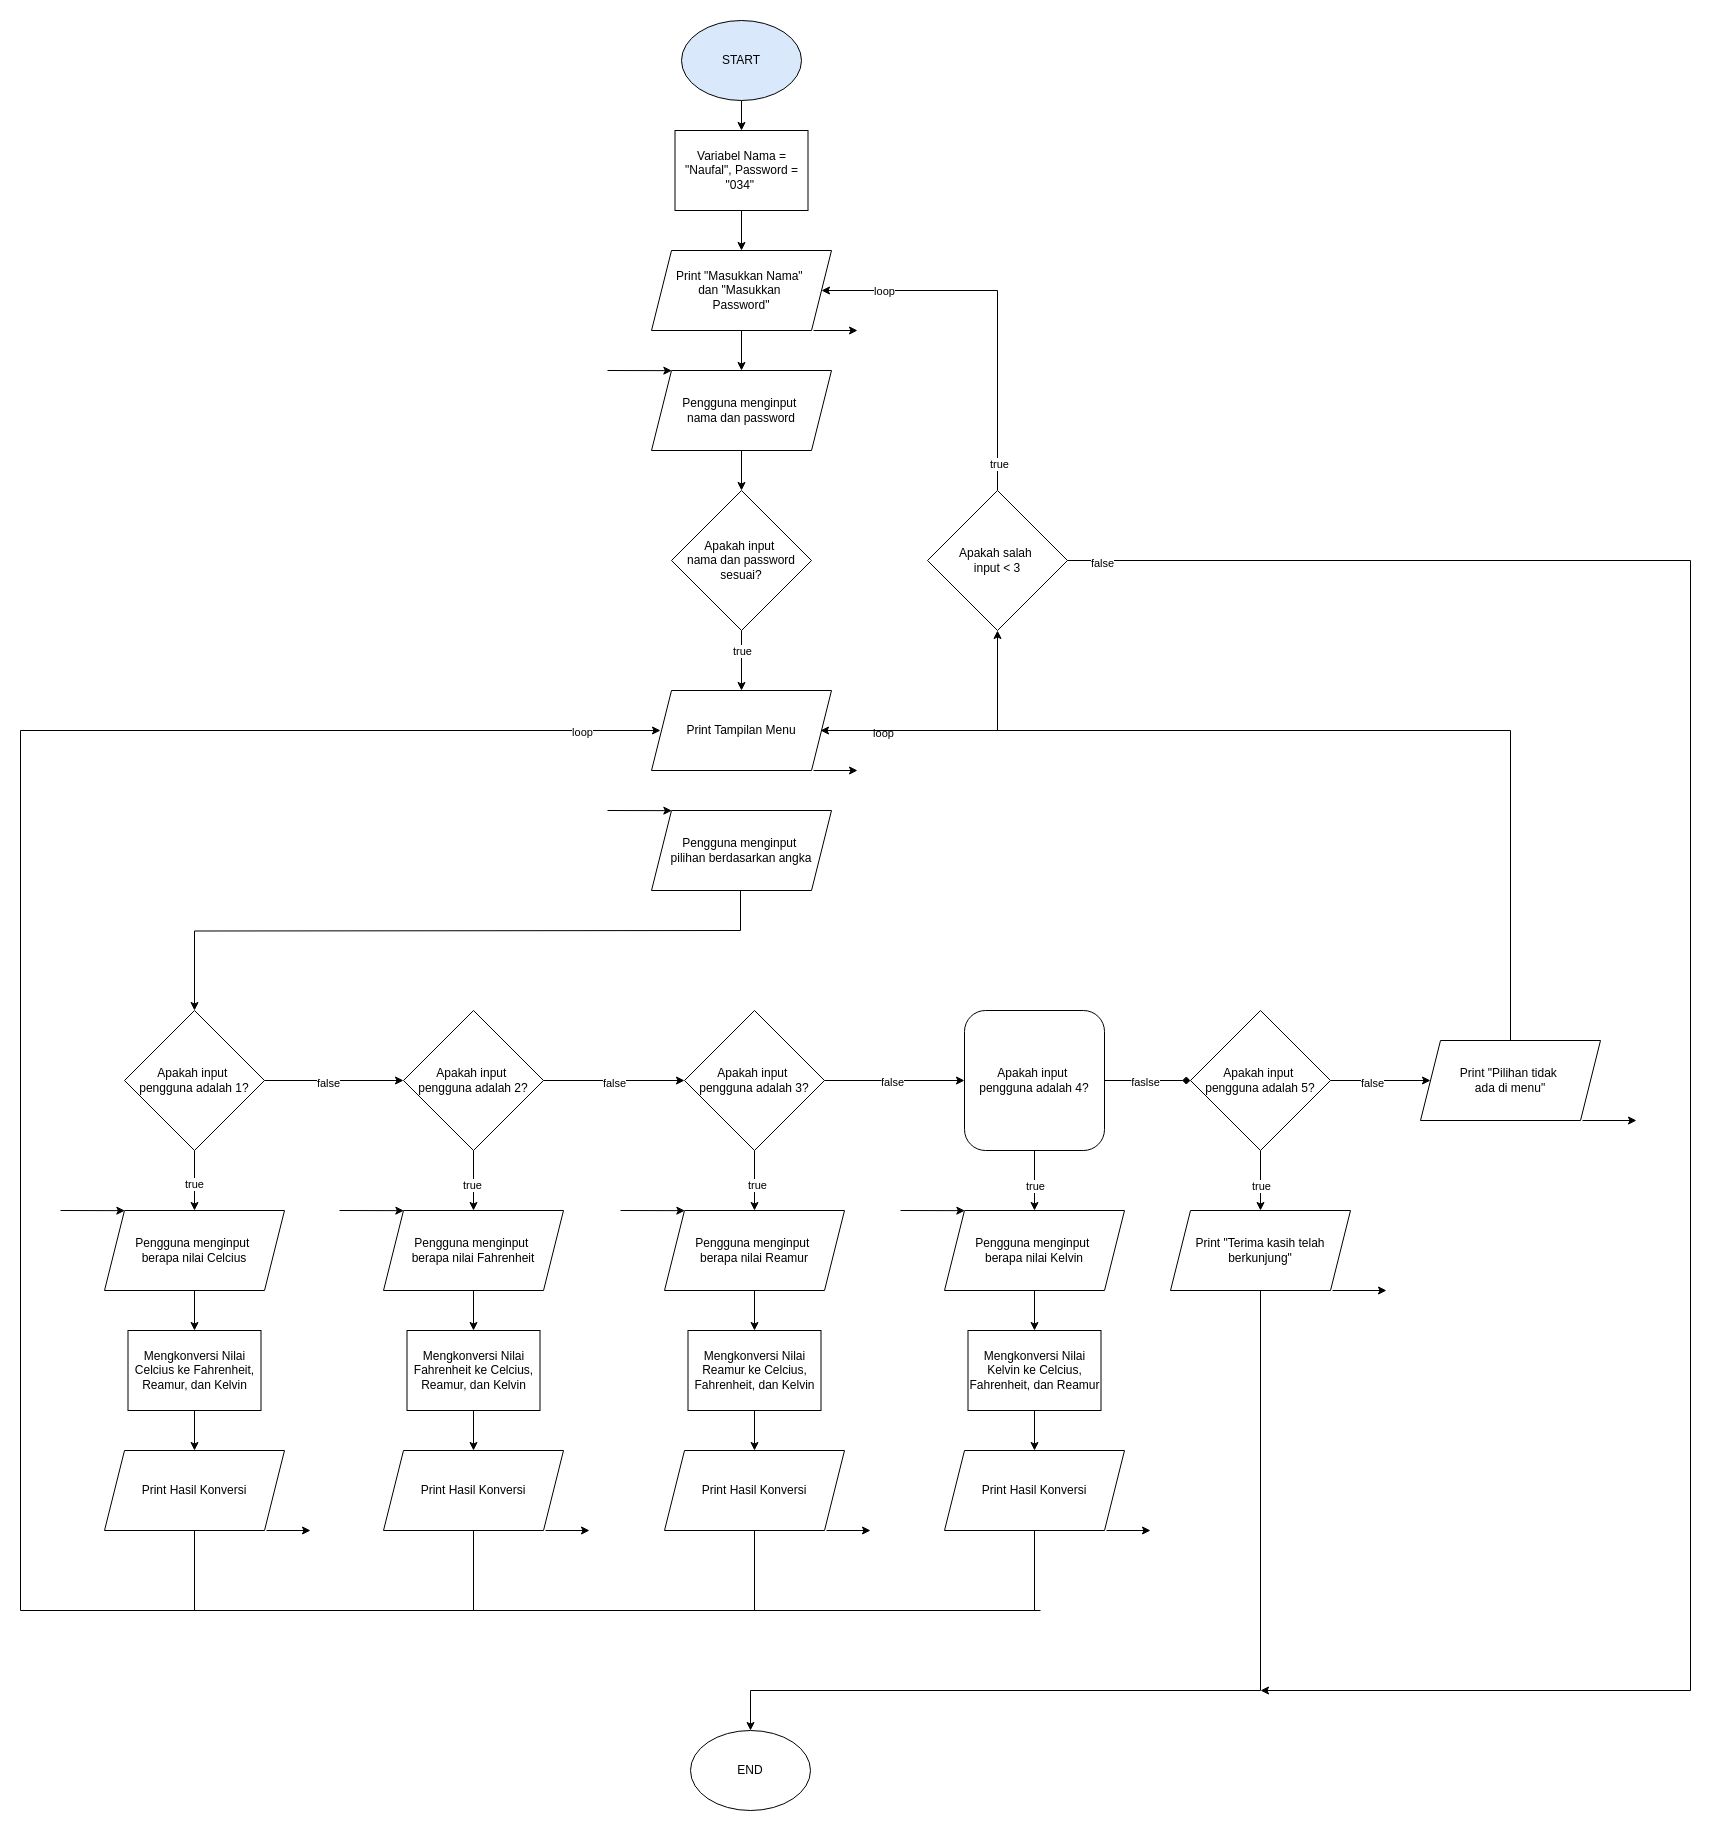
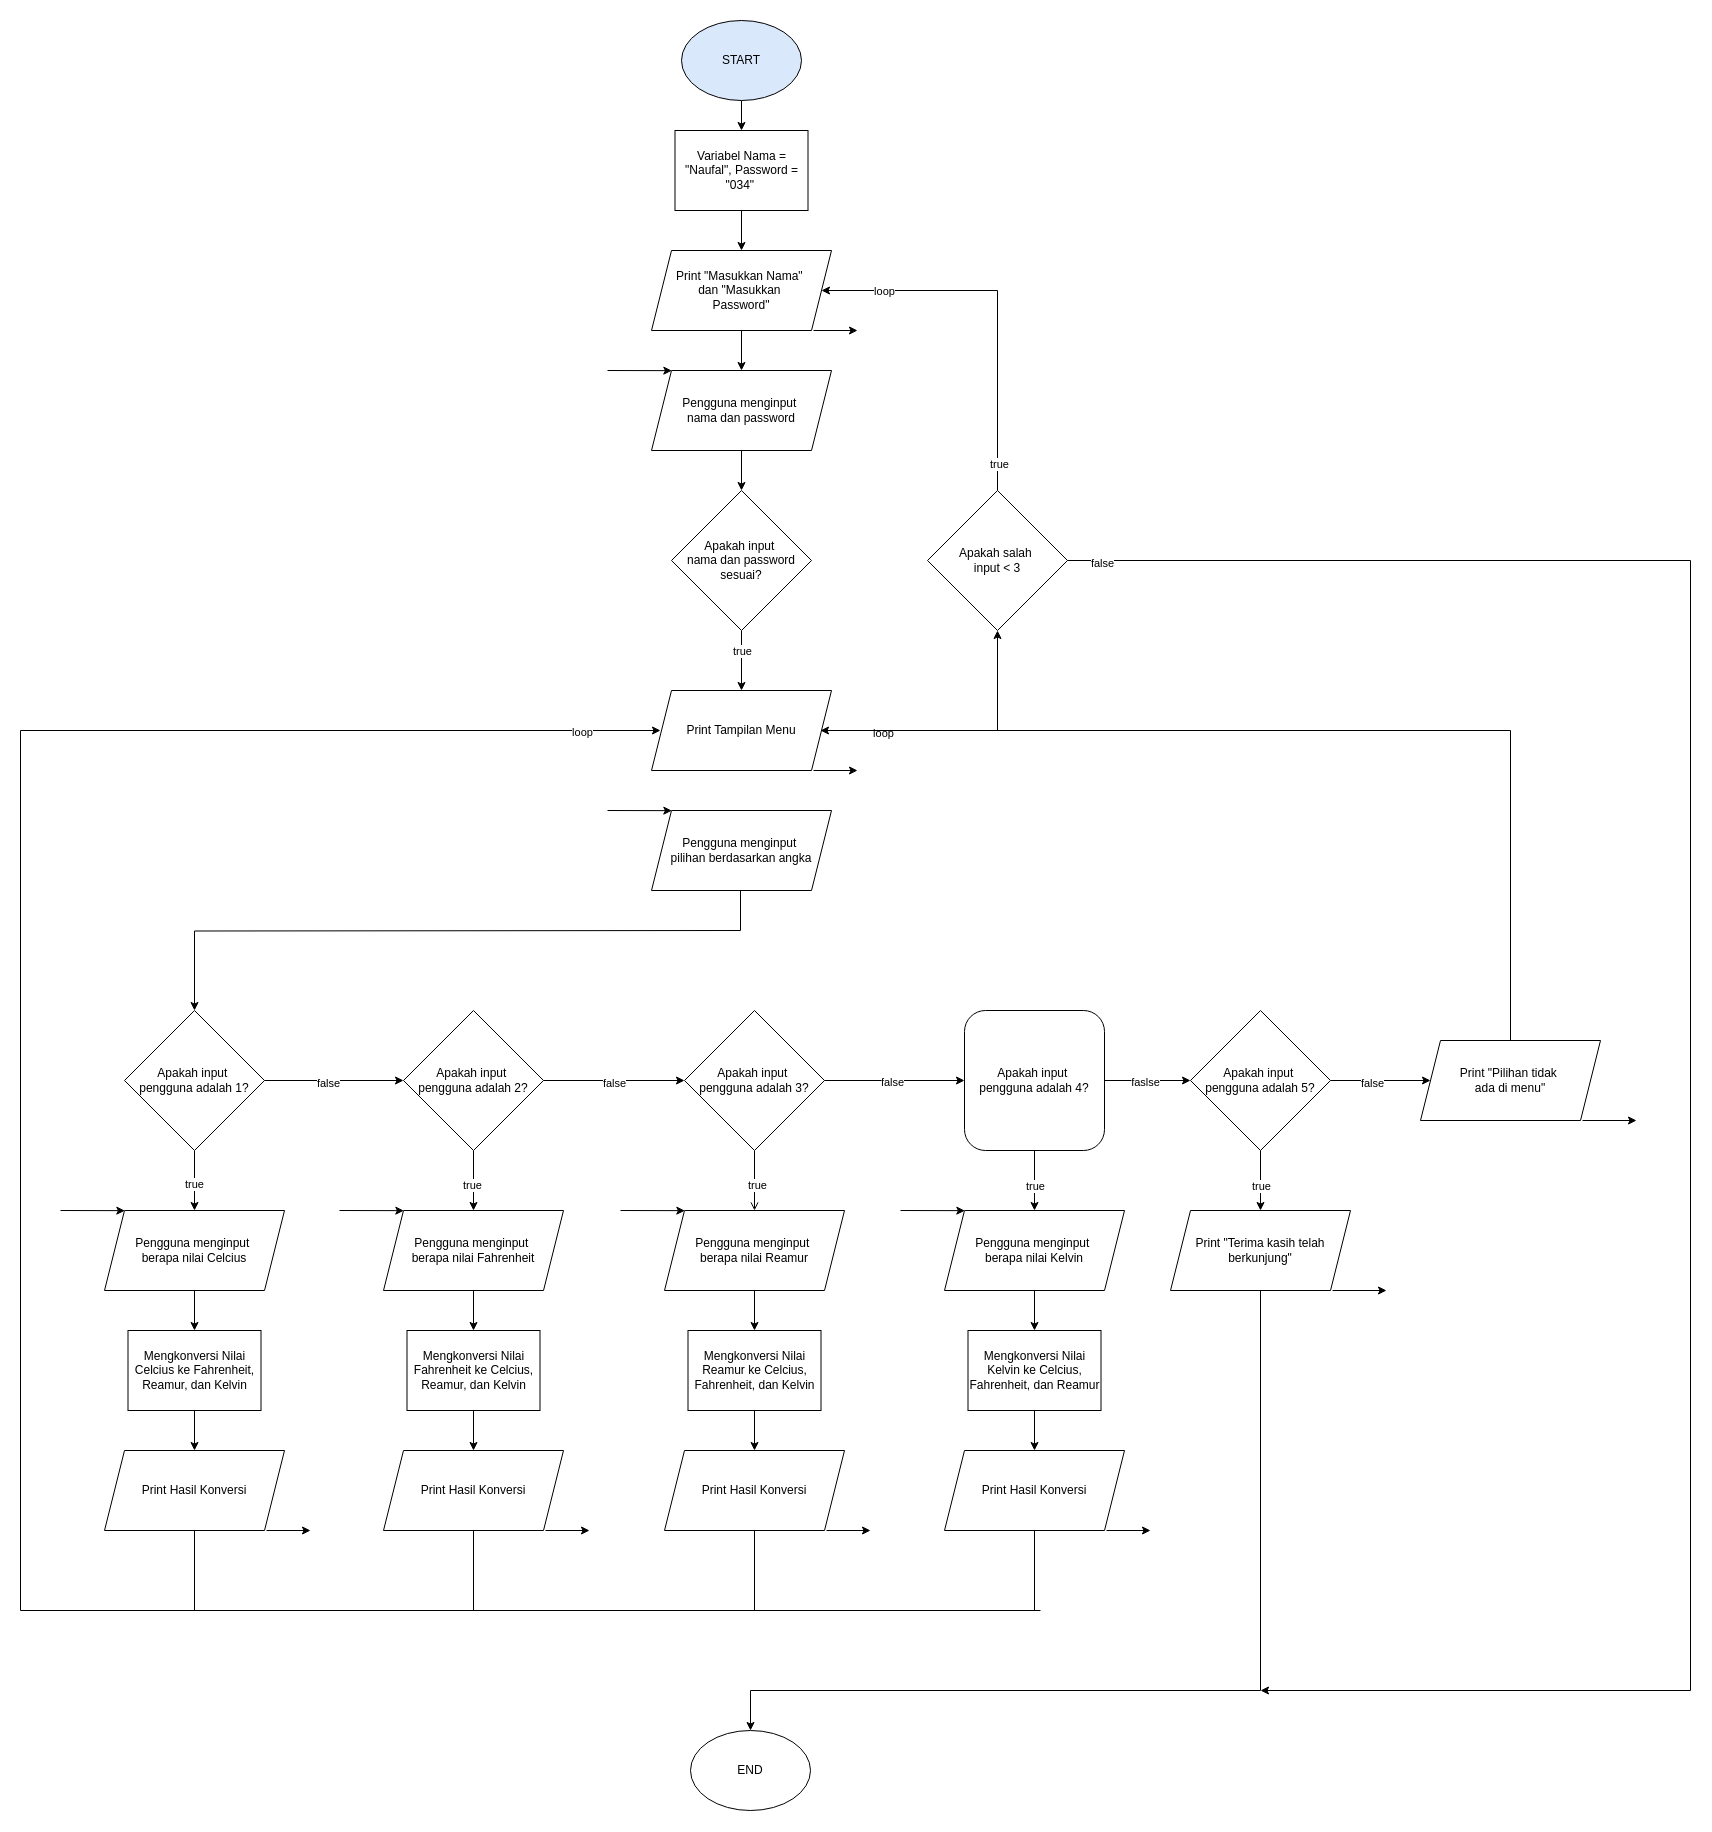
edge "Apakah input pengguna adalah 4?" -> "Apakah input pengguna adalah 5?": arrowhead diamond -> classic
edge "Apakah input pengguna adalah 3?" -> "Pengguna menginput berapa nilai Reamur": arrowhead classic -> open
